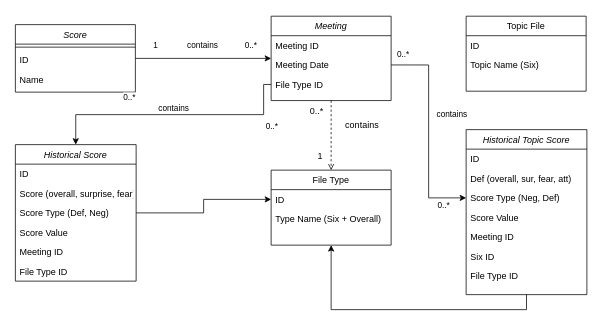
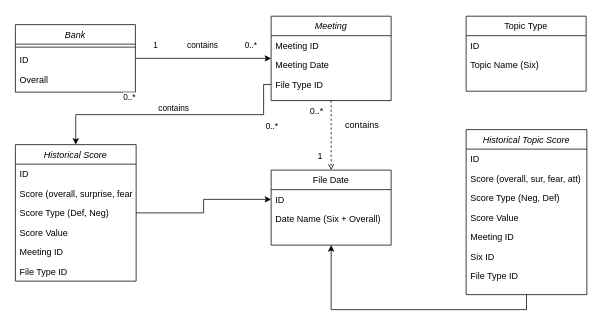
node "Topic File": label "Topic File" -> "Topic Type"
node "Score": label "Score" -> "Bank"
node "Name": label "Name" -> "Overall"
edge "Meeting Date" -> "Score Type (Neg, Def)": removed, labels "0..*", "contains", "0..*"
node "Def (overall, sur, fear, att)": label "Def (overall, sur, fear, att)" -> "Score (overall, sur, fear, att)"
node "File Type": label "File Type" -> "File Date"
node "Type Name (Six + Overall)": label "Type Name (Six + Overall)" -> "Date Name (Six + Overall)"
